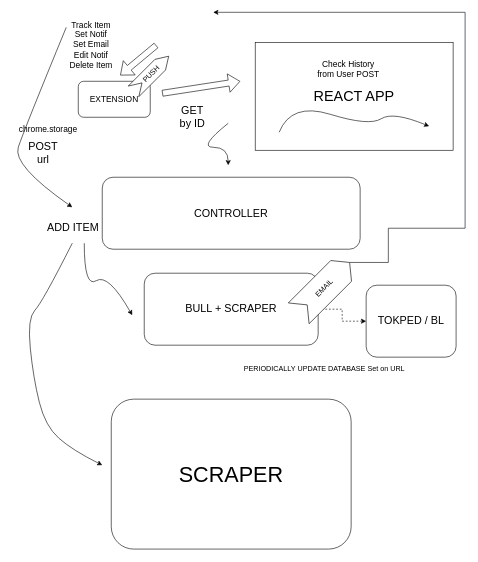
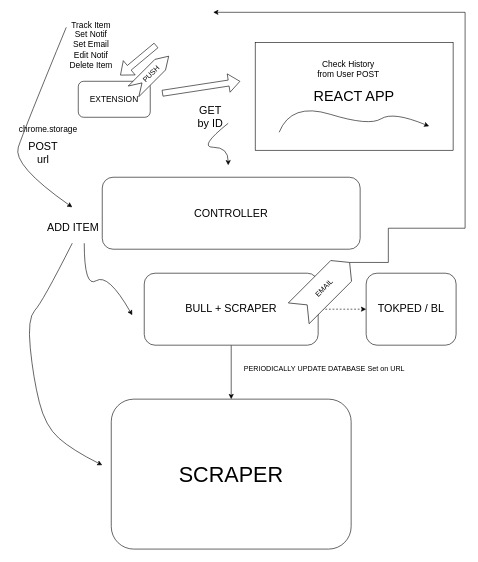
node "GET by ID": moved (192, 117) -> (210, 117)
node "TOKPED / BL": moved (411, 321) -> (411, 309)
edge "BULL + SCRAPER" -> "SCRAPER": added
